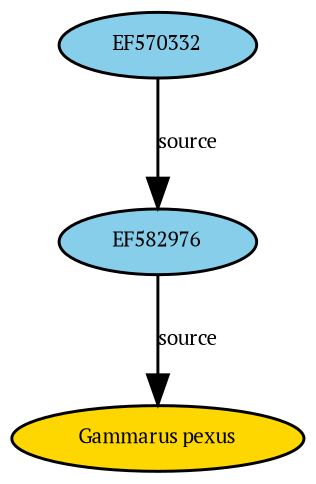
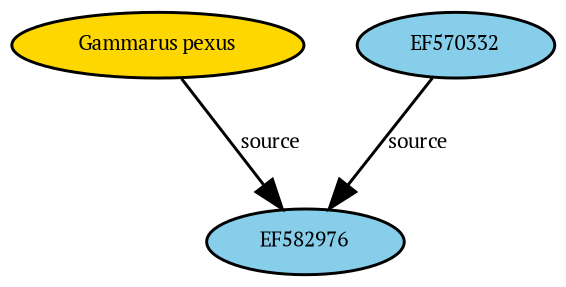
edge "EF582976" -> "Gammarus pexus": reversed
